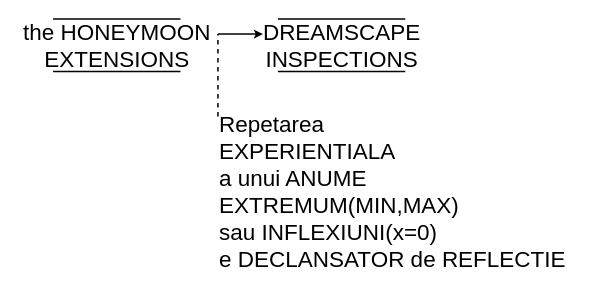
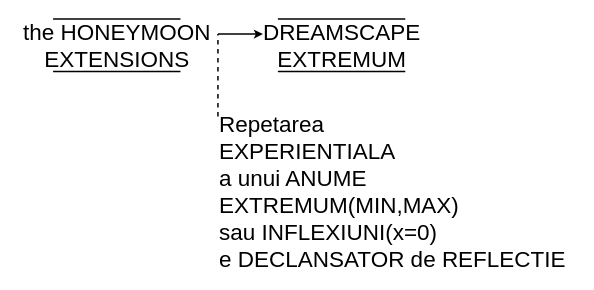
node "DREAMSCAPE INSPECTIONS": label "DREAMSCAPE INSPECTIONS" -> "DREAMSCAPE EXTREMUM"
